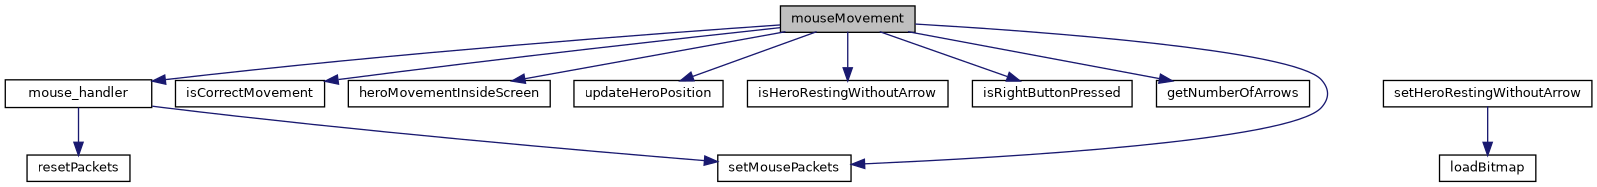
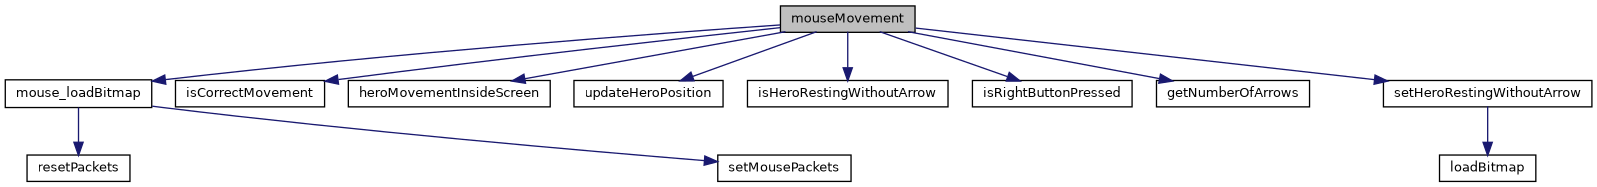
node "mouse_handler": label "mouse_handler" -> "mouse_loadBitmap"
edge "mouseMovement" -> "setMousePackets": now "mouseMovement" -> "setHeroRestingWithoutArrow"
